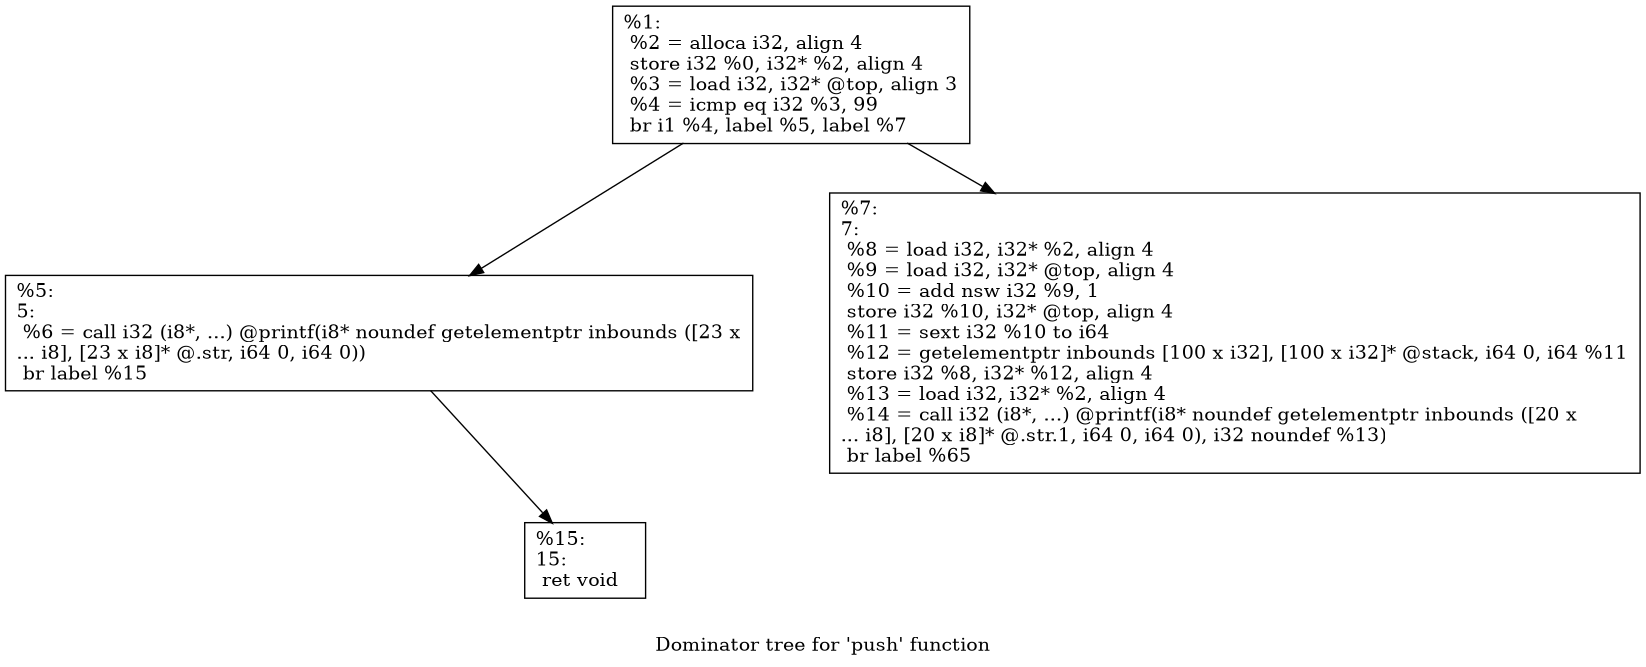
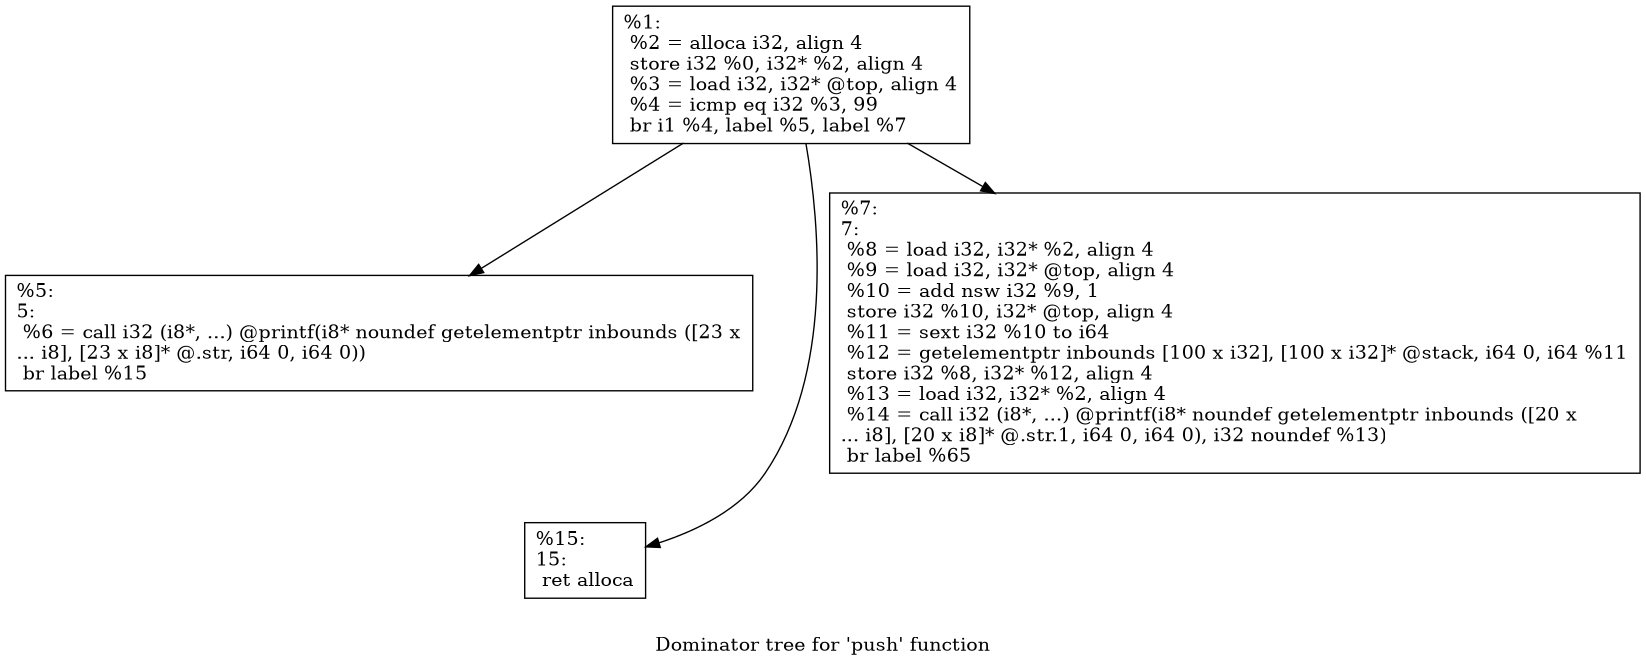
node "%1:": text "%3 = load i32, i32* @top, align 3" -> "%3 = load i32, i32* @top, align 4"
edge "%5:" -> "%15:": now "%1:" -> "%15:"
node "%15:": text "ret void" -> "ret alloca"
